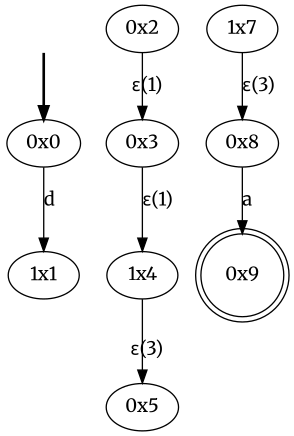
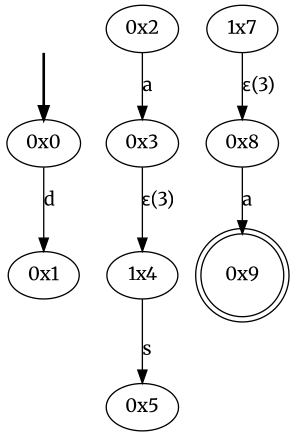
edge "0x2" -> "0x3": label "ε(1)" -> "a"
edge "0x3" -> "1x4": label "ε(1)" -> "ε(3)"
node "1x1": label "1x1" -> "0x1"
edge "1x4" -> "0x5": label "ε(3)" -> "s"
